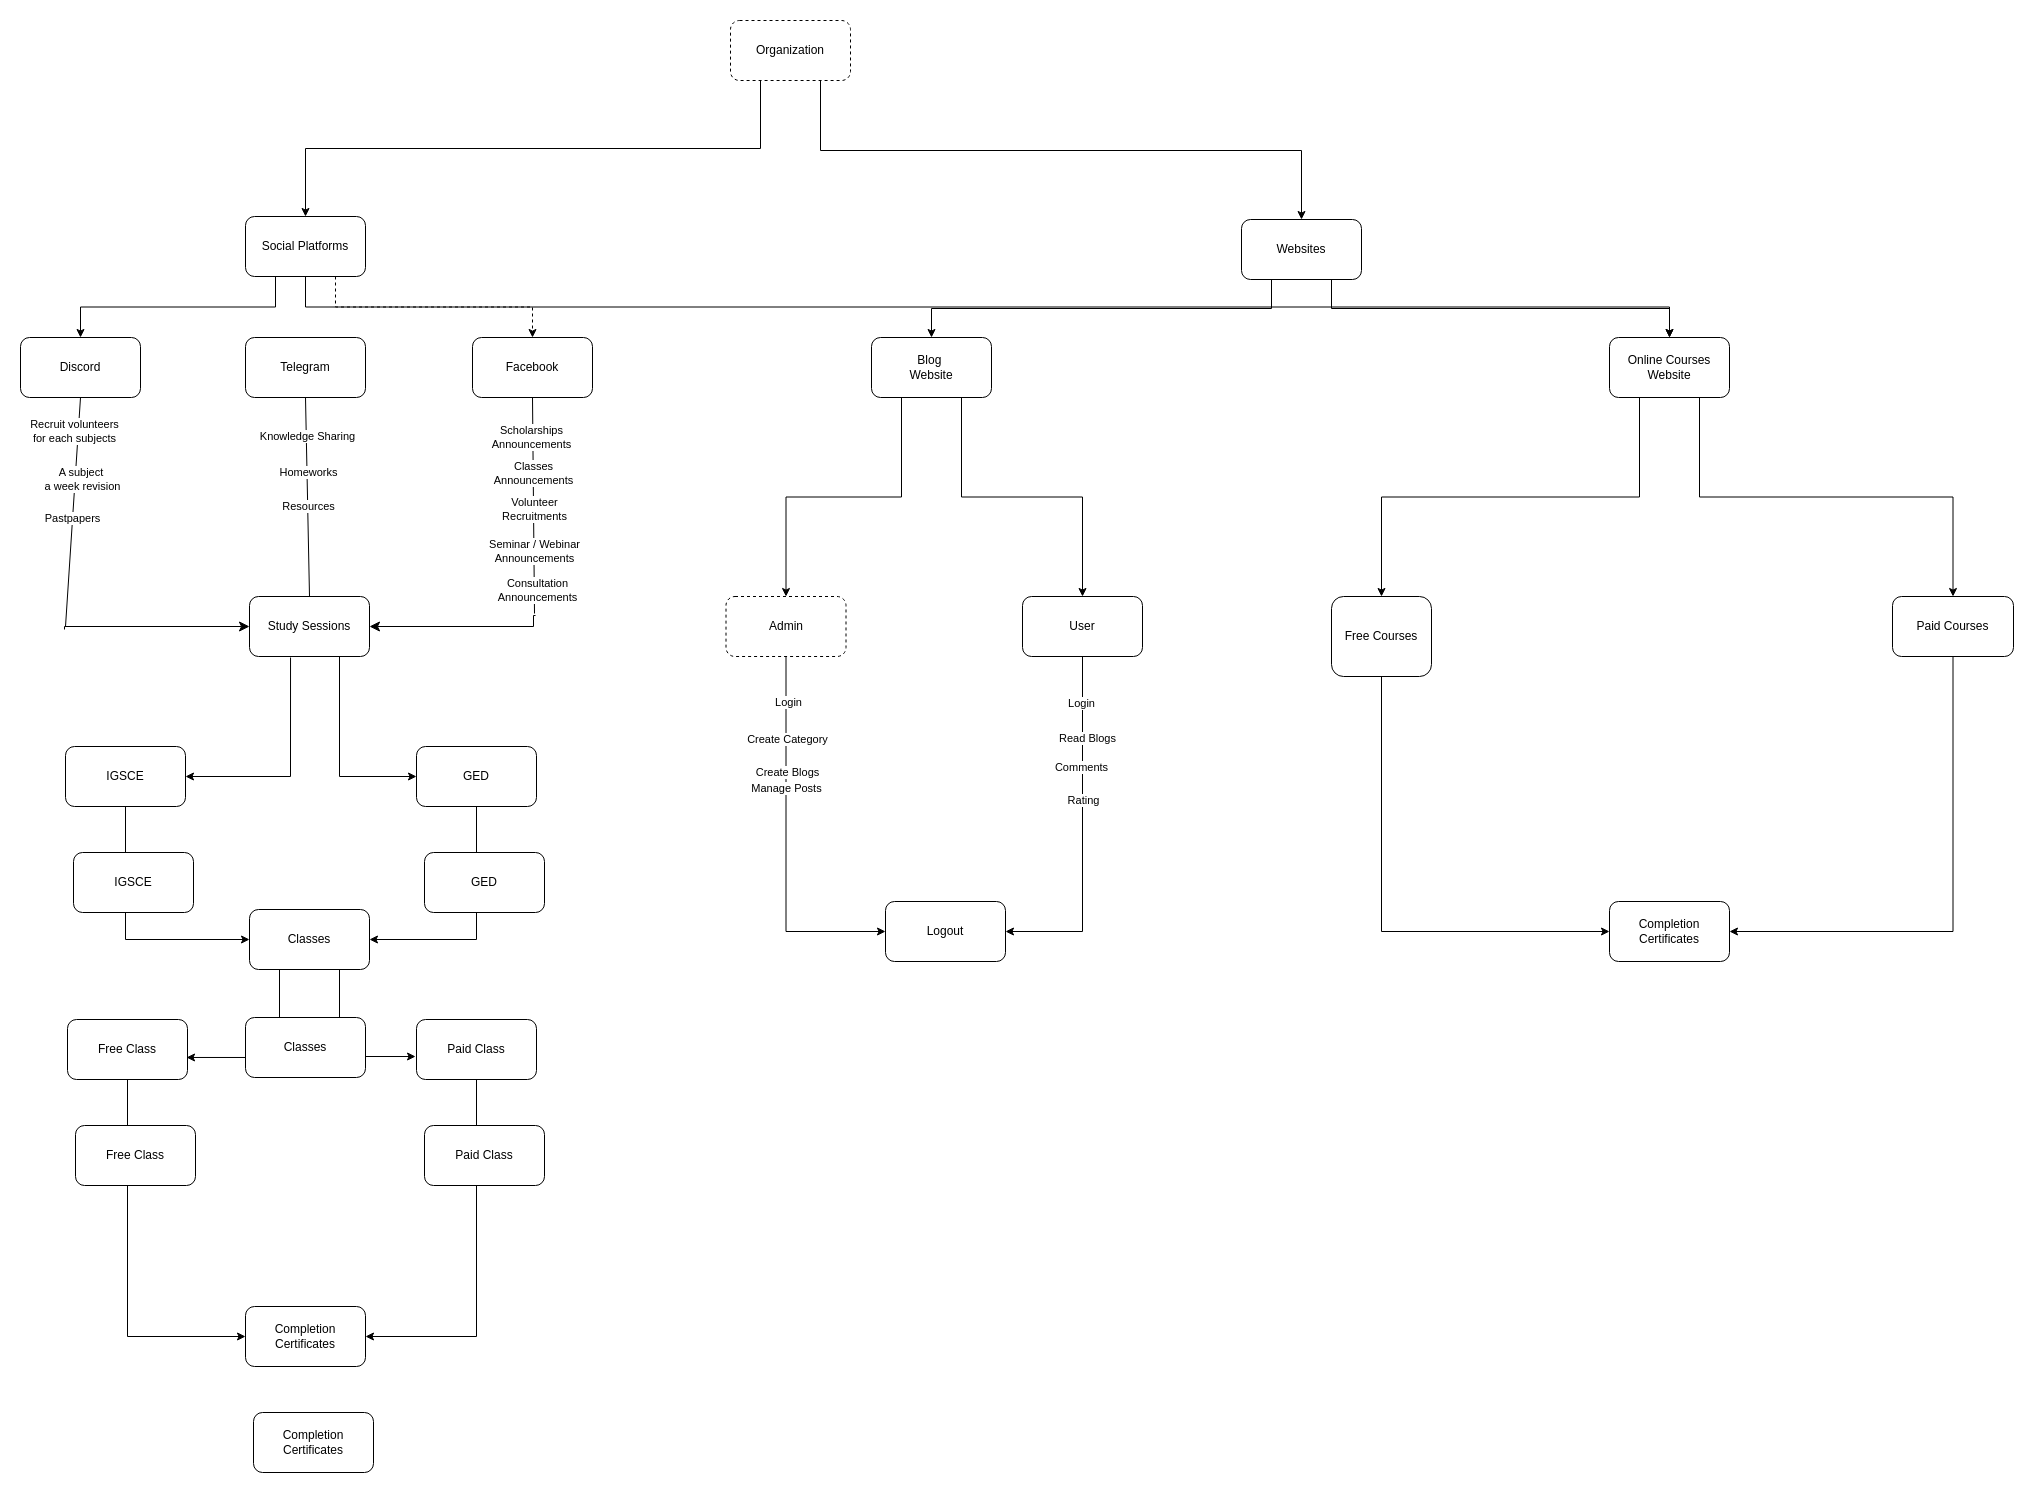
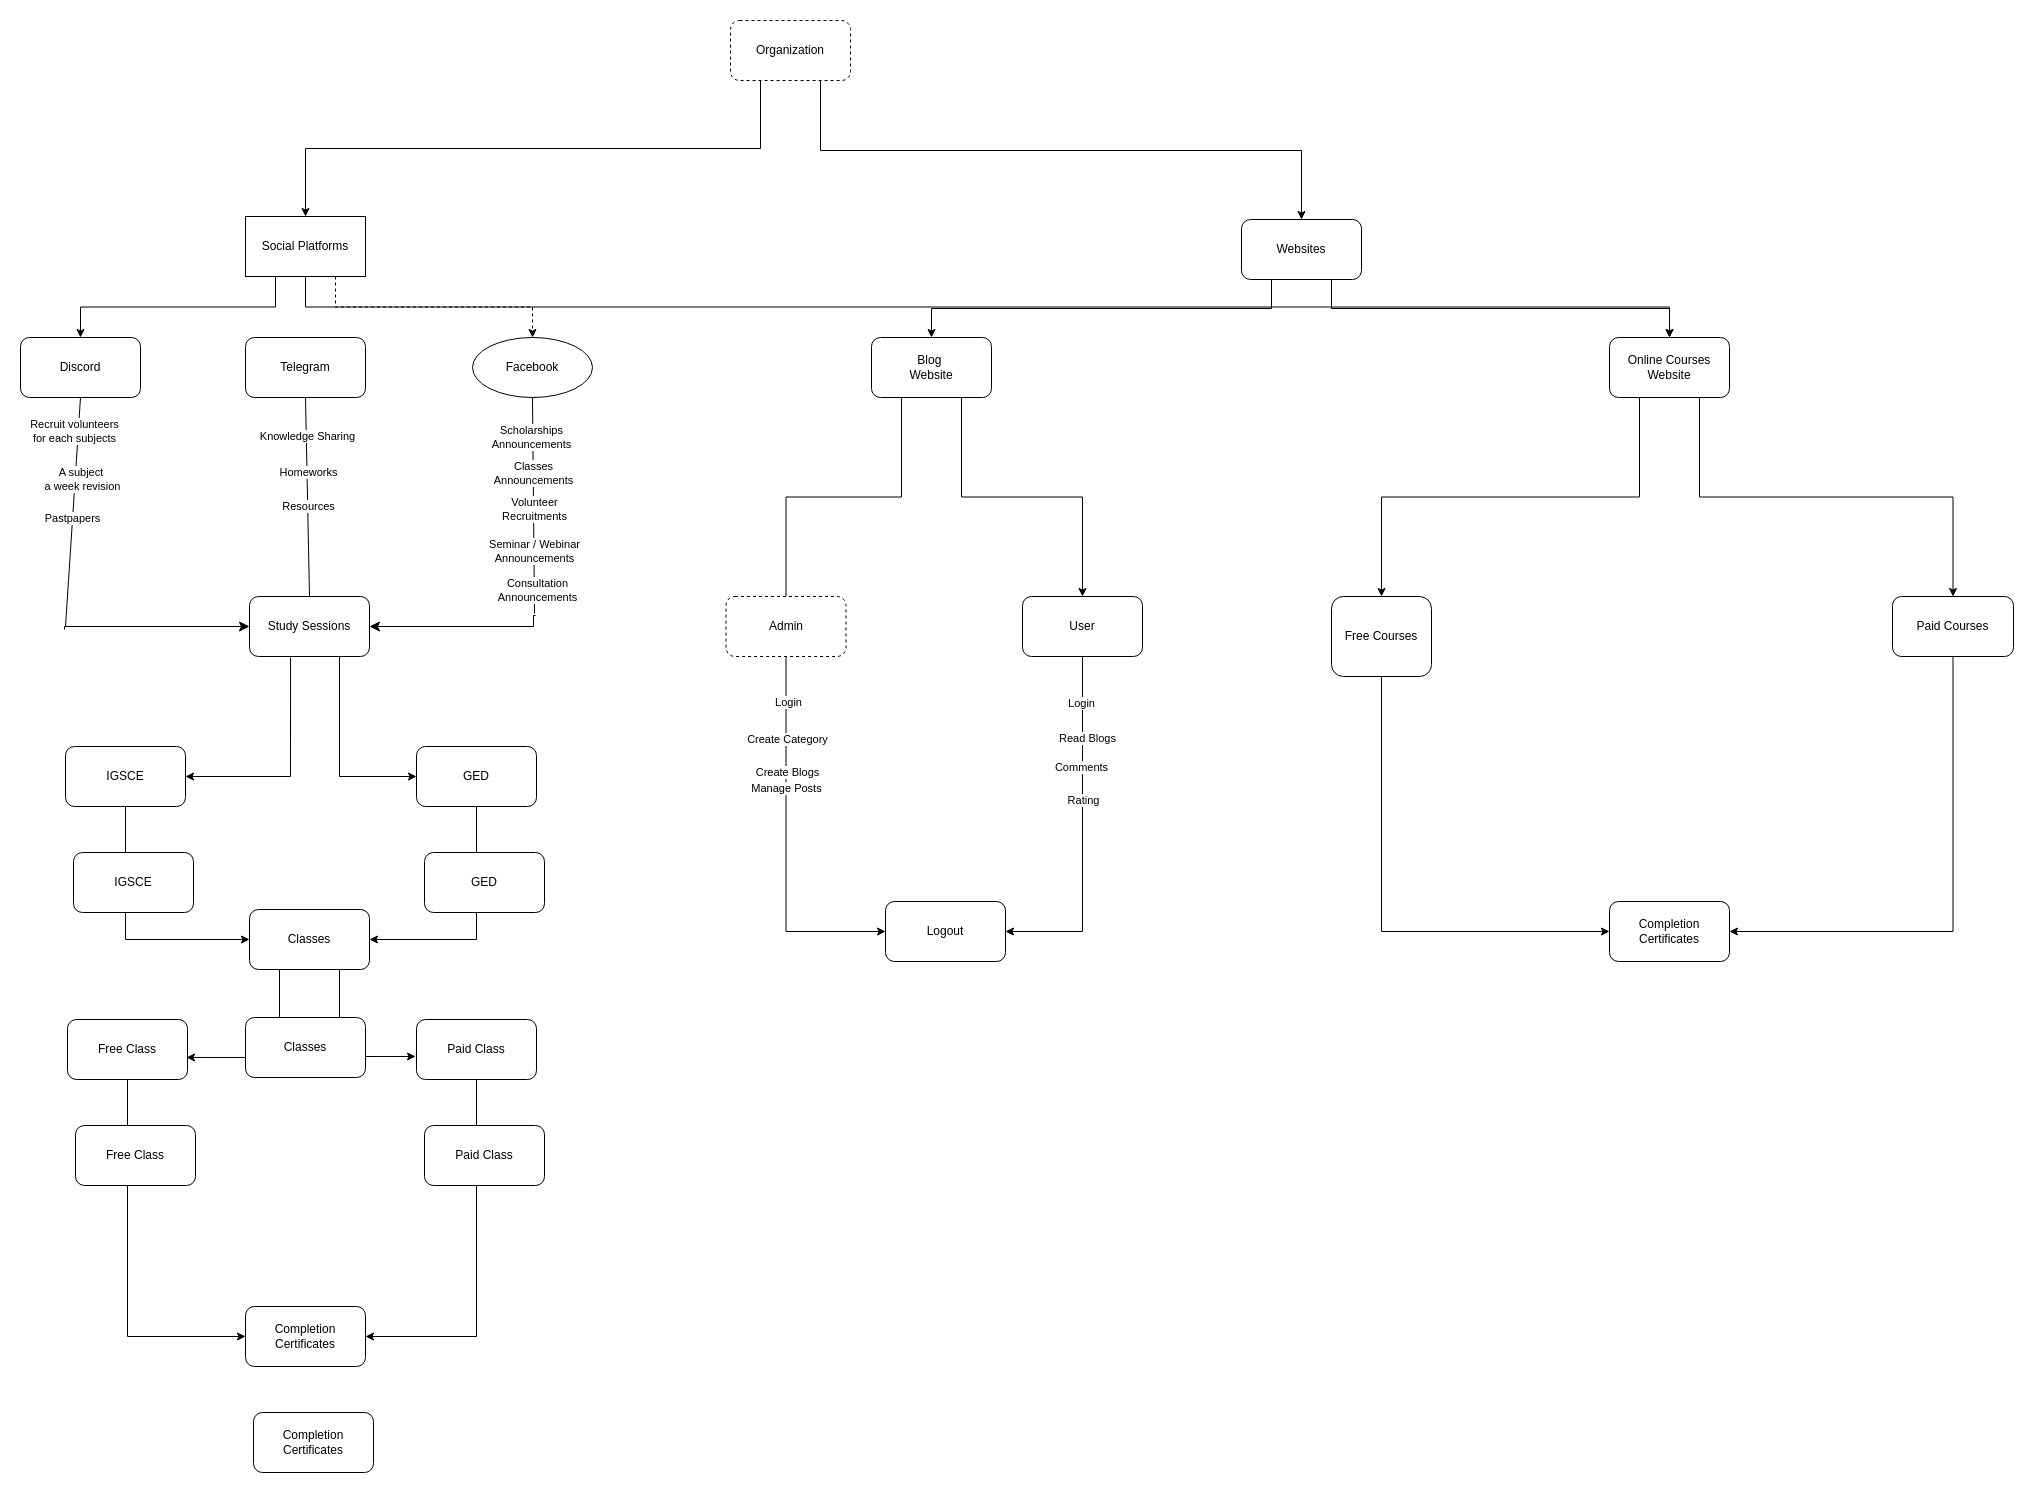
node "Social Platforms": shape rounded rectangle -> rectangle
node "Facebook": shape rounded rectangle -> ellipse
edge "Blog Website" -> "Admin": arrowhead classic -> none
